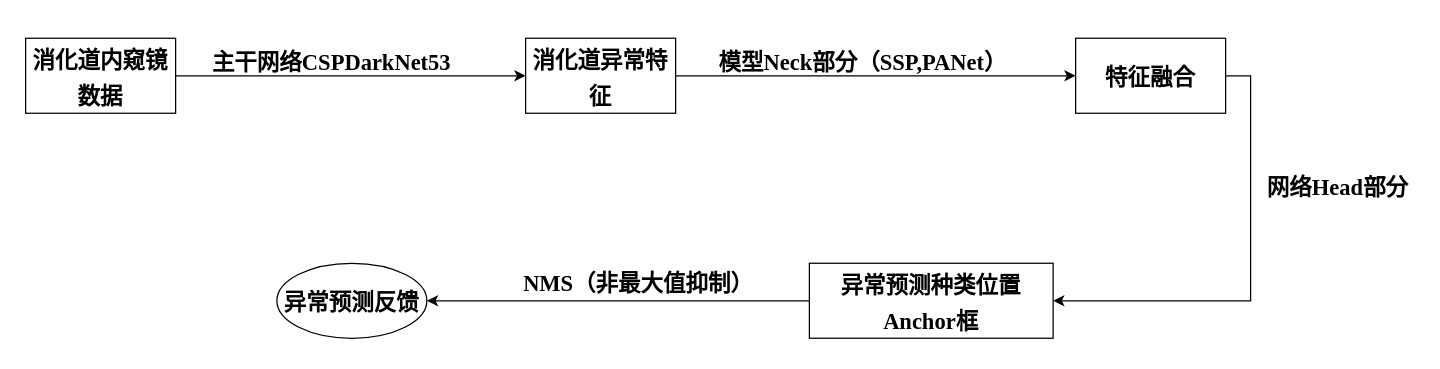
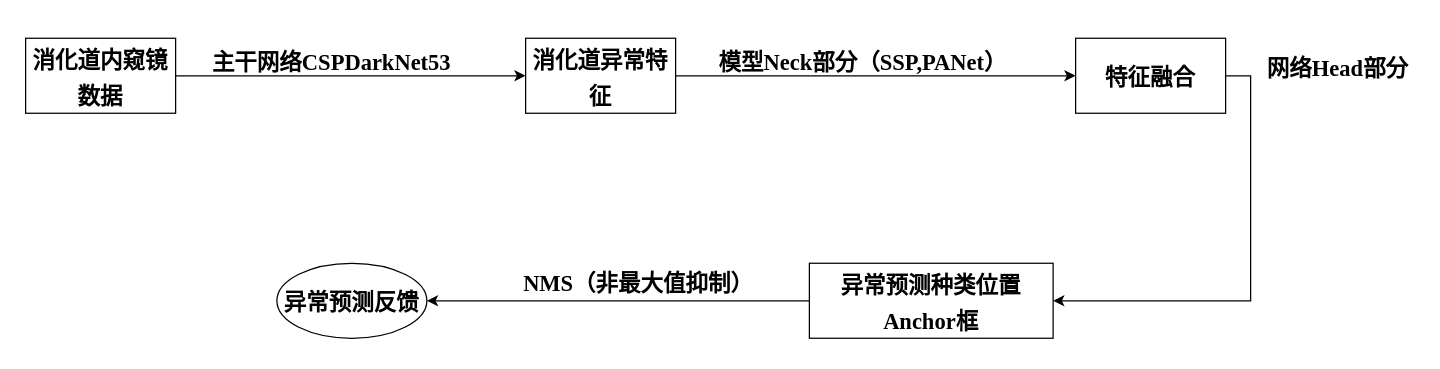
node "网络Head部分": moved (1338, 188) -> (1338, 69)
